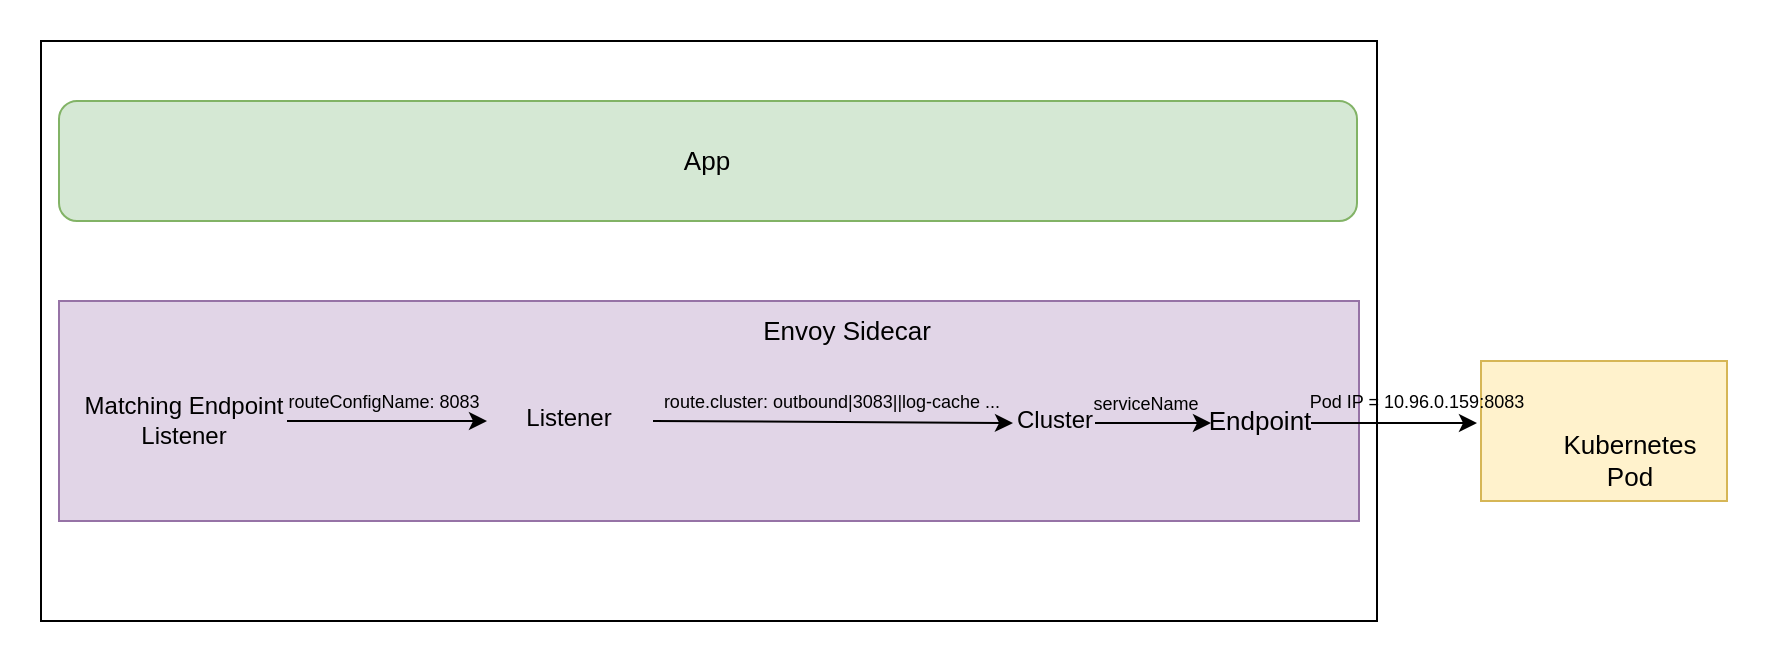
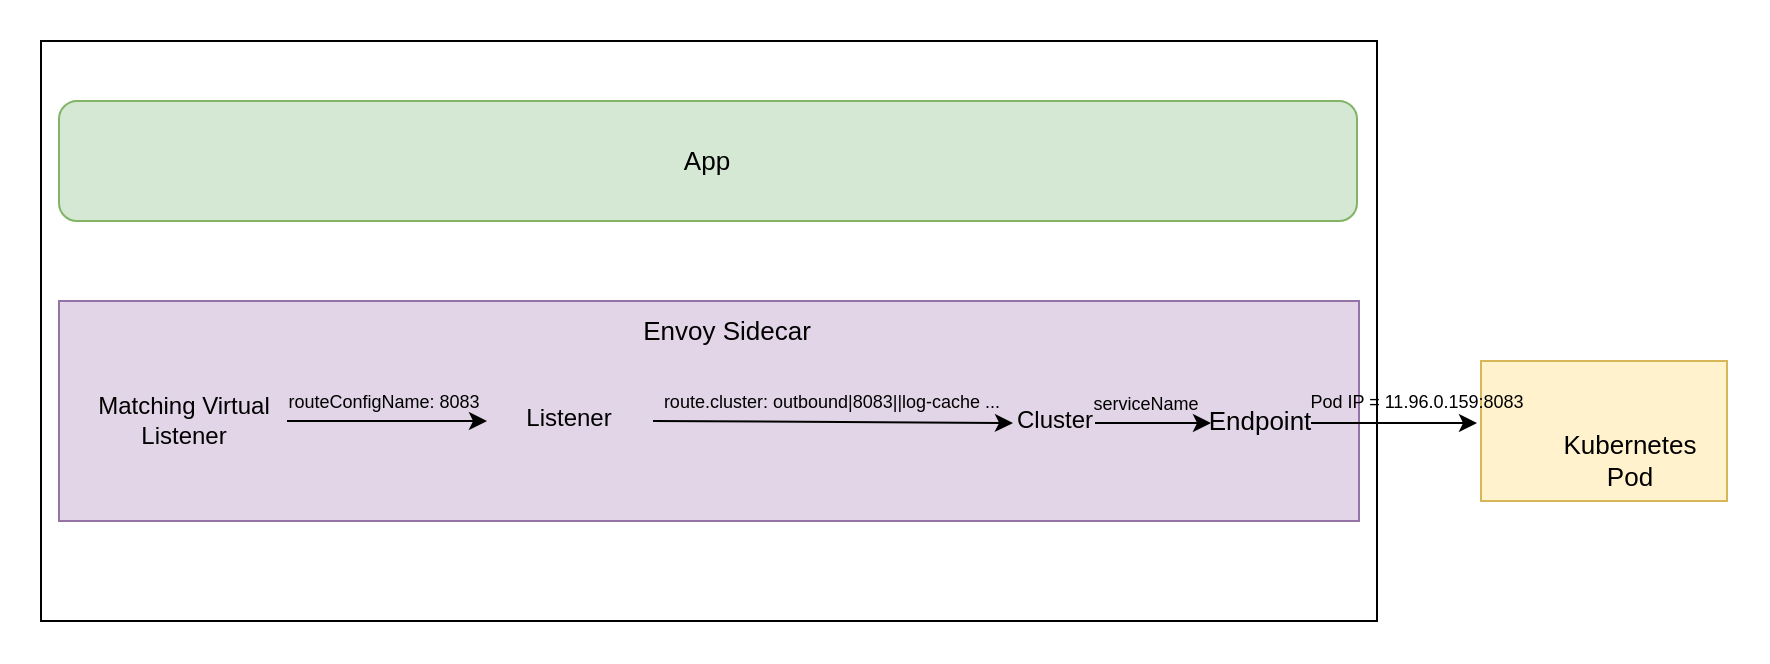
node "Envoy Sidecar": moved (848, 331) -> (728, 331)
node "Pod IP = 10.96.0.159:8083": label "Pod IP = 10.96.0.159:8083" -> "Pod IP = 11.96.0.159:8083"
node "route.cluster: outbound|3083||log-cache ...": label "route.cluster: outbound|3083||log-cache ..." -> "route.cluster: outbound|8083||log-cache ..."
node "Matching Endpoint Listener": label "Matching Endpoint Listener" -> "Matching Virtual Listener"
